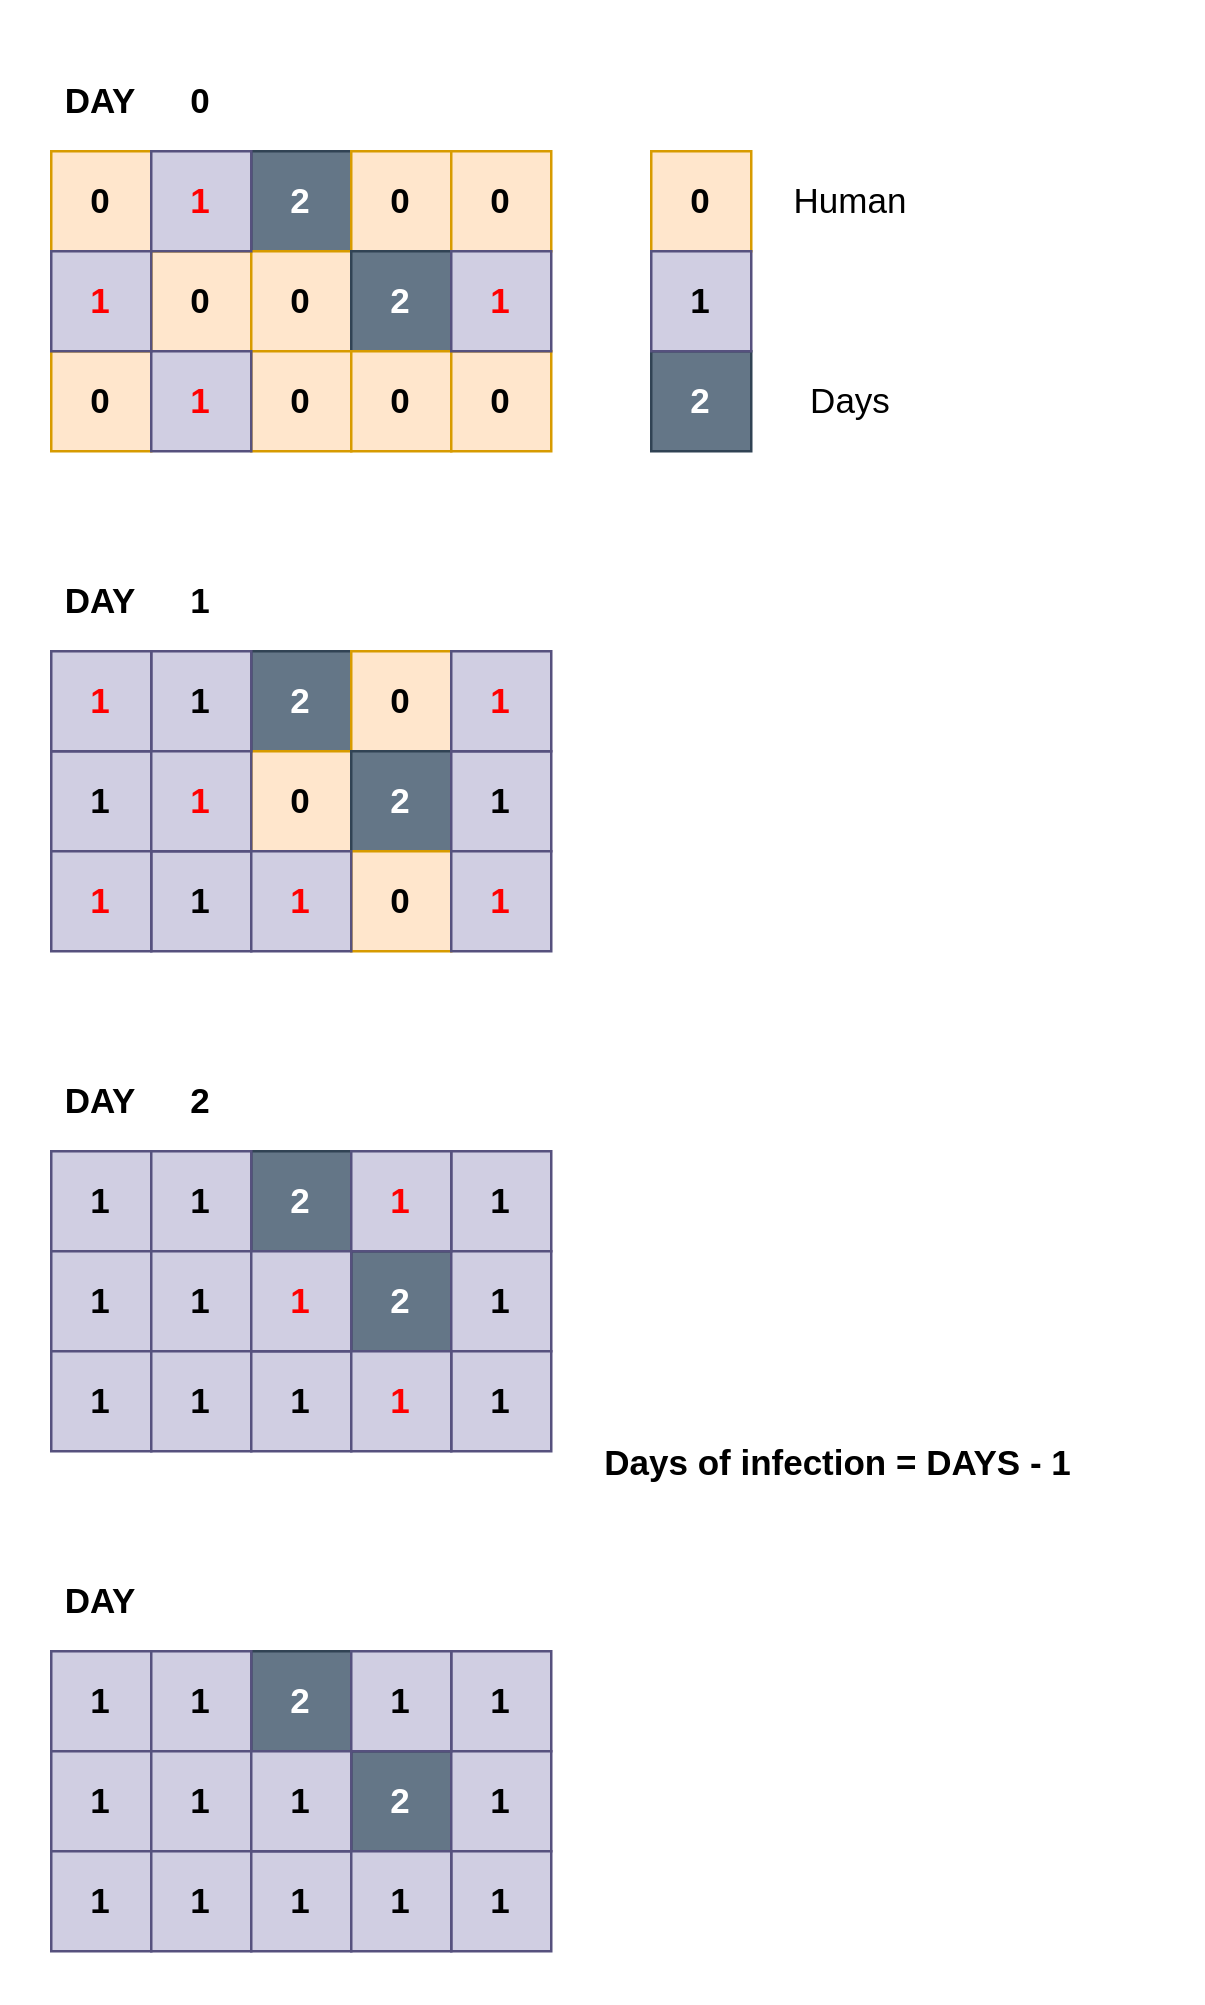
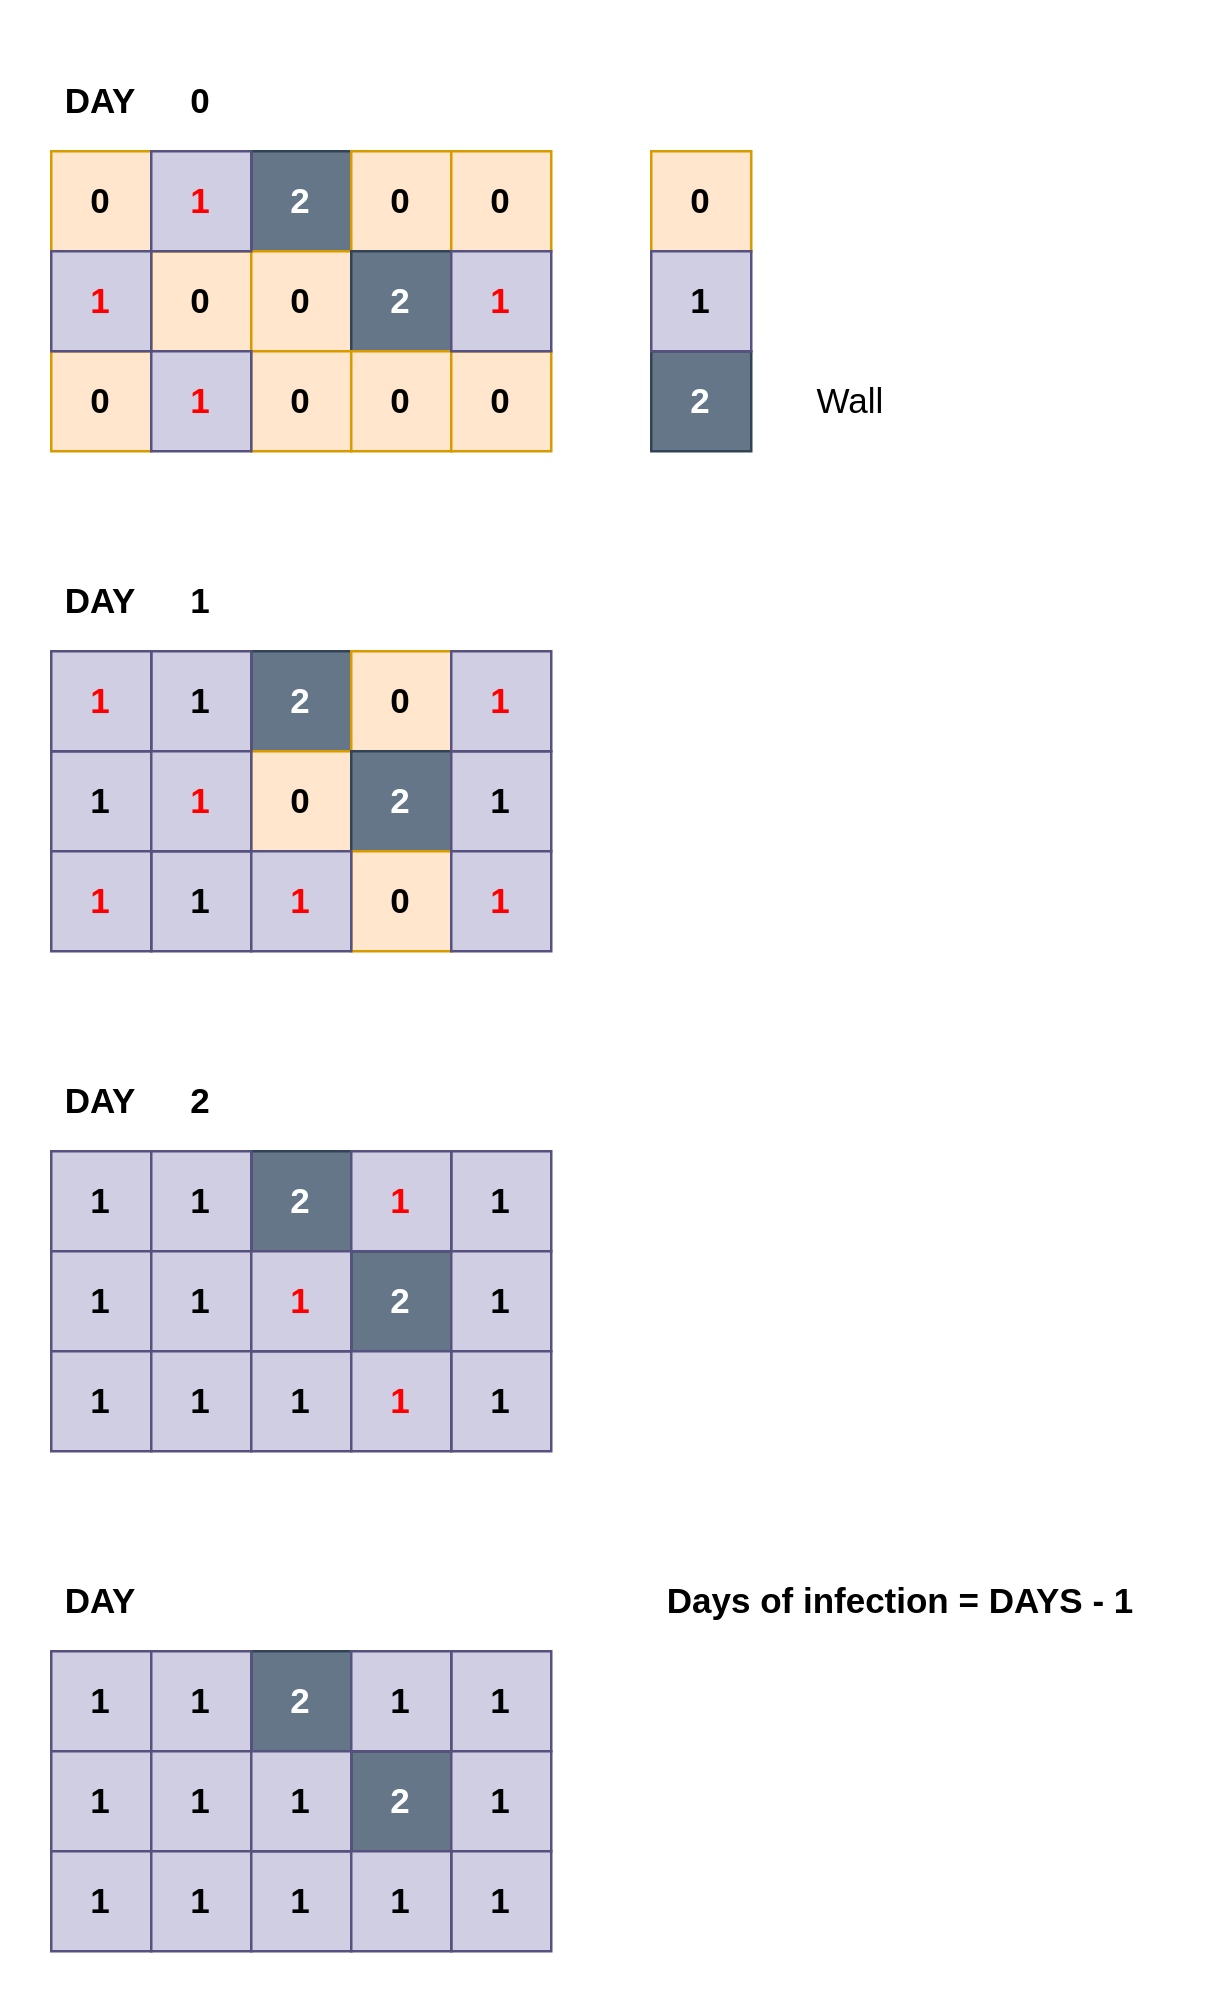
node "Human": removed
node "Days": label "Days" -> "Wall"
node "Days of infection = DAYS - 1": moved (839, 1464) -> (901, 1601)
